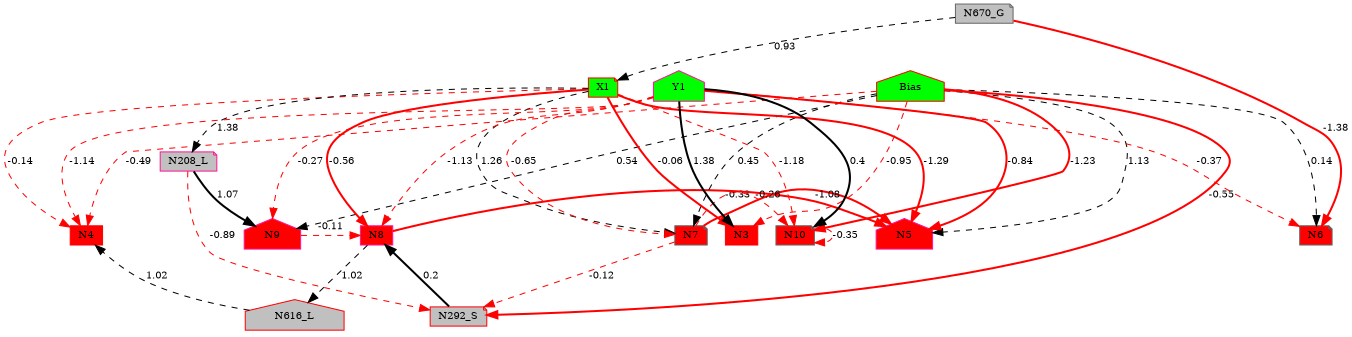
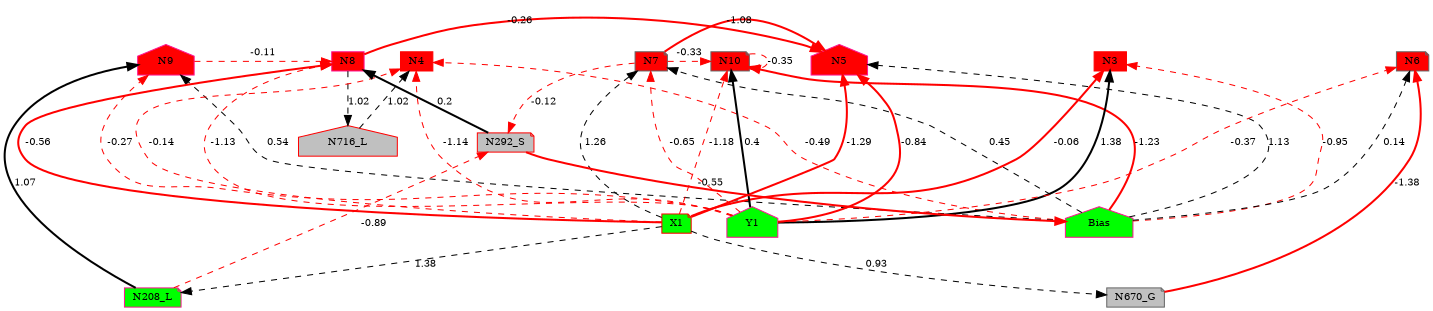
edge "N670_G" -> "X1": reversed
node "Bias": color red -> deeppink
node "N208_L": fillcolor gray -> green
edge "Bias" -> "N292_S": reversed
node "N616_L": label "N616_L" -> "N716_L"
